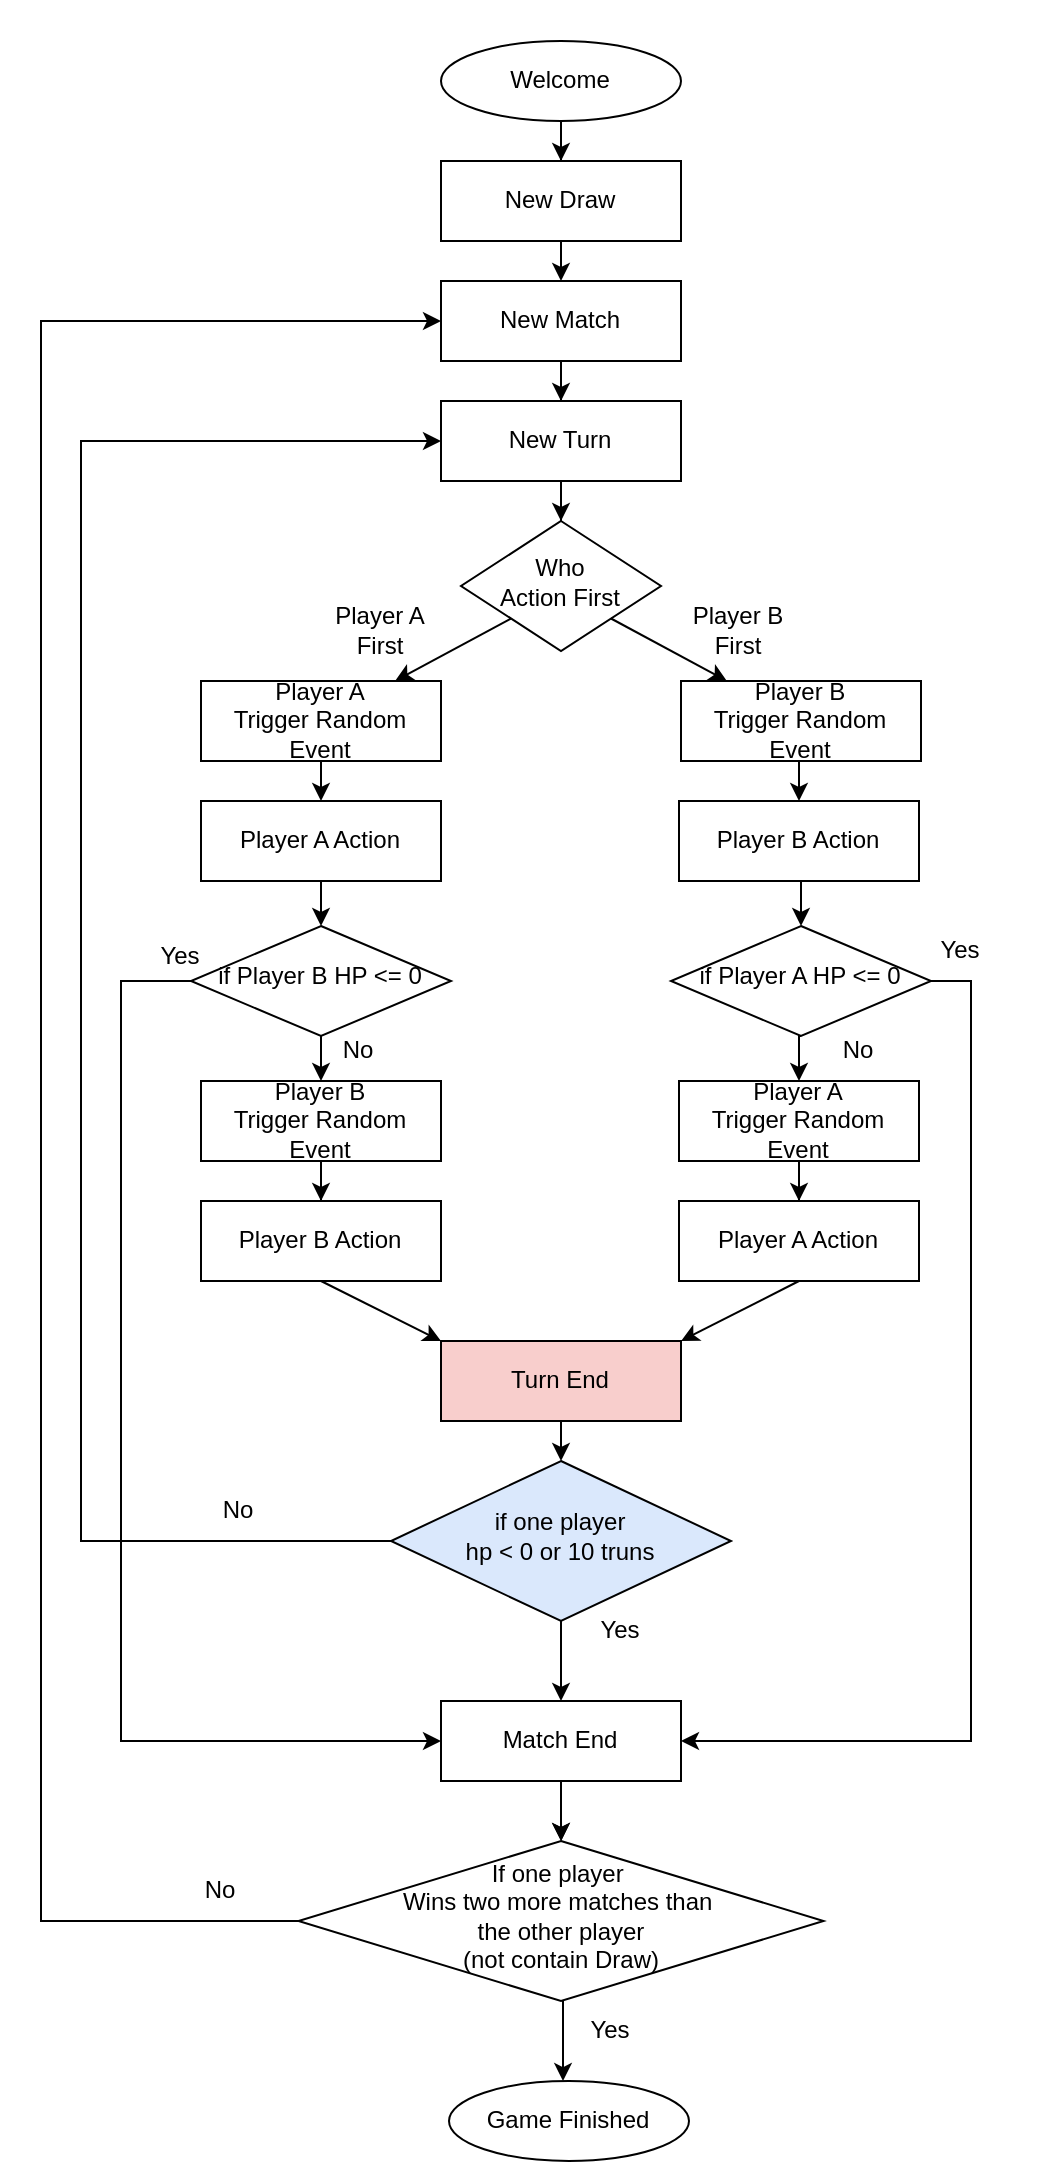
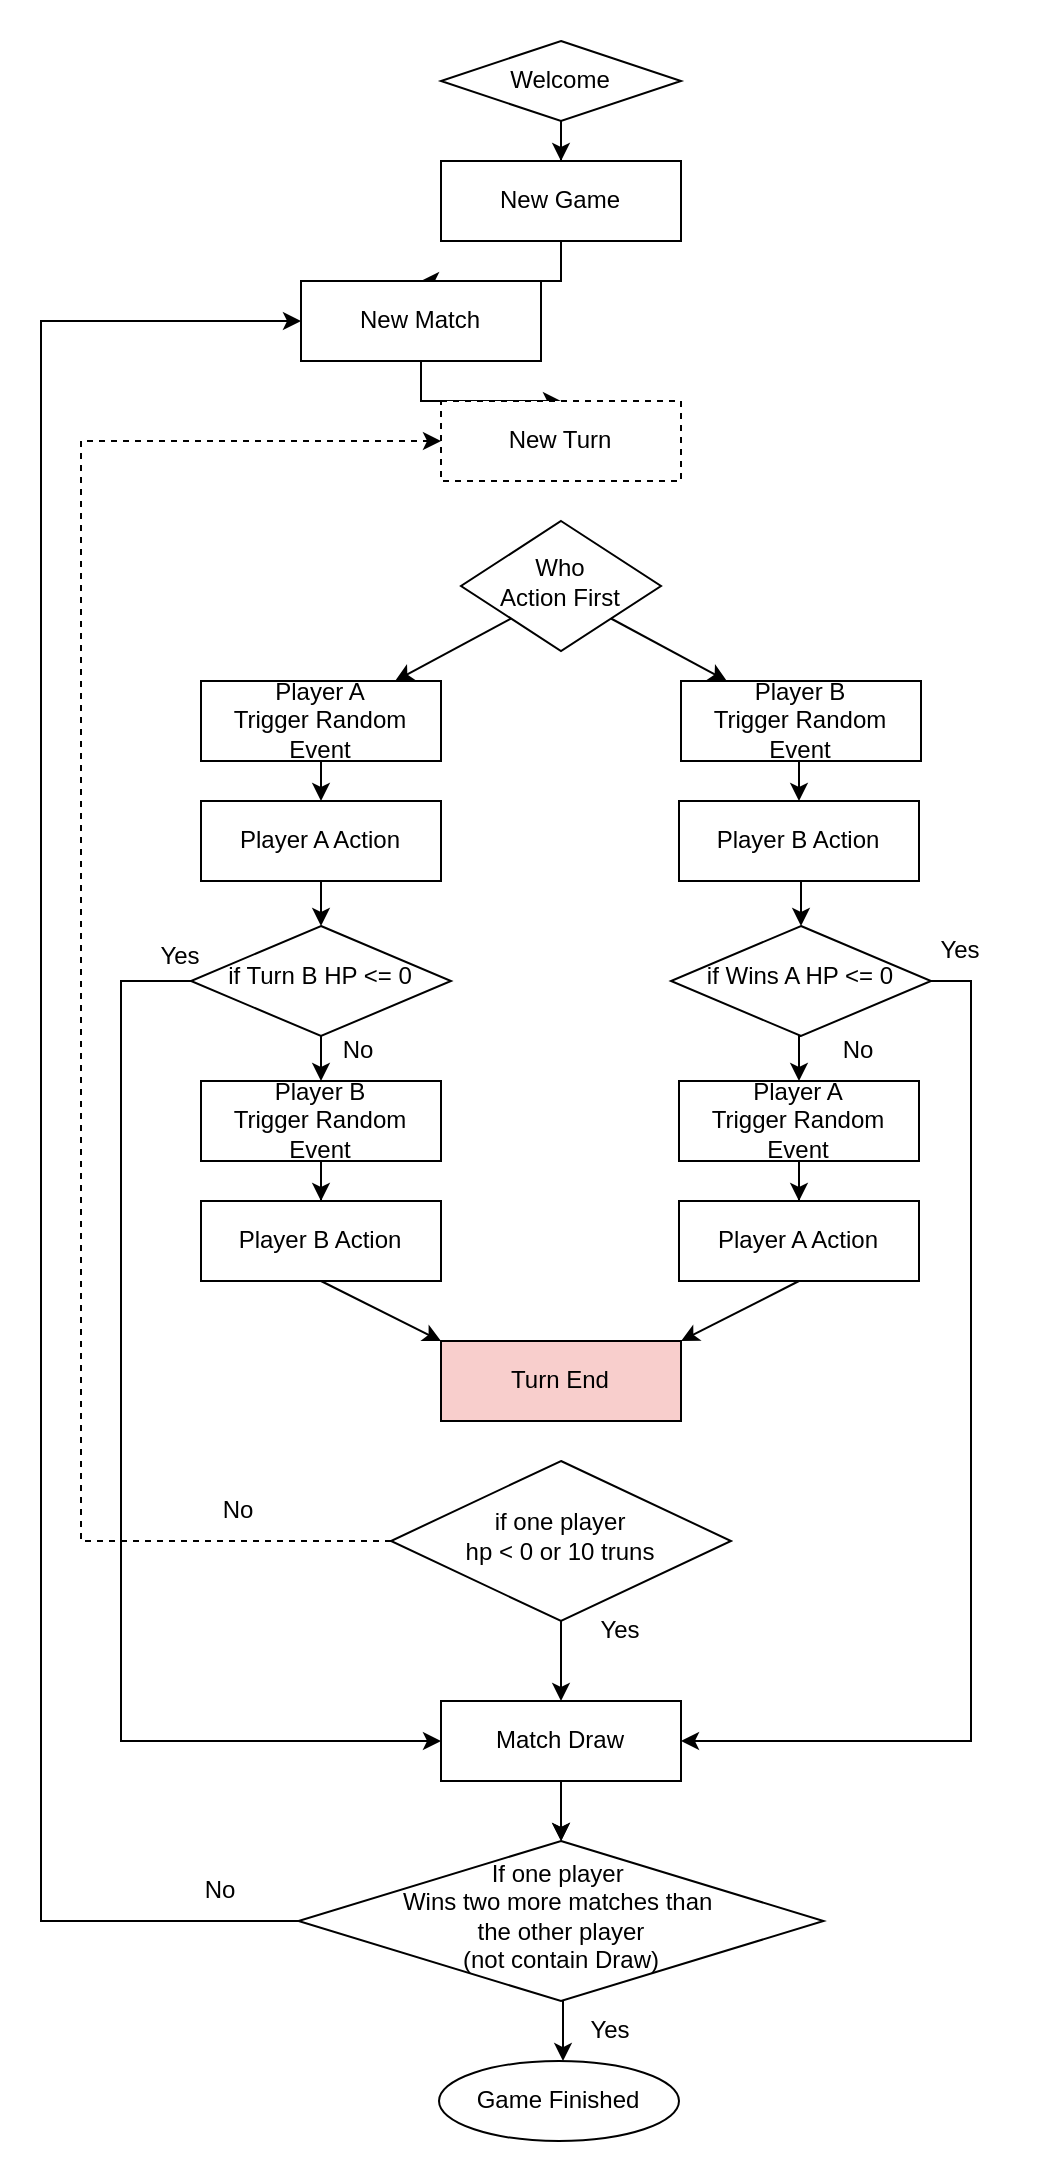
node "Welcome": shape ellipse -> diamond
node "New Draw": label "New Draw" -> "New Game"
node "New Match": moved (561, 321) -> (421, 321)
node "New Turn": style solid -> dashed
edge "New Turn" -> "Who Action First": removed
node "Player A First": removed
node "Player B First": removed
edge "if one player hp < 0 or 10 truns" -> "New Turn": style solid -> dashed
node "if Player B HP <= 0": label "if Player B HP <= 0" -> "if Turn B HP <= 0"
node "if Player A HP <= 0": label "if Player A HP <= 0" -> "if Wins A HP <= 0"
edge "Turn End" -> "if one player hp < 0 or 10 truns": removed
node "if one player hp < 0 or 10 truns": fillcolor #dae8fc -> #ffffff
node "Match End": label "Match End" -> "Match Draw"
node "Game Finished": moved (569, 2121) -> (559, 2101)
